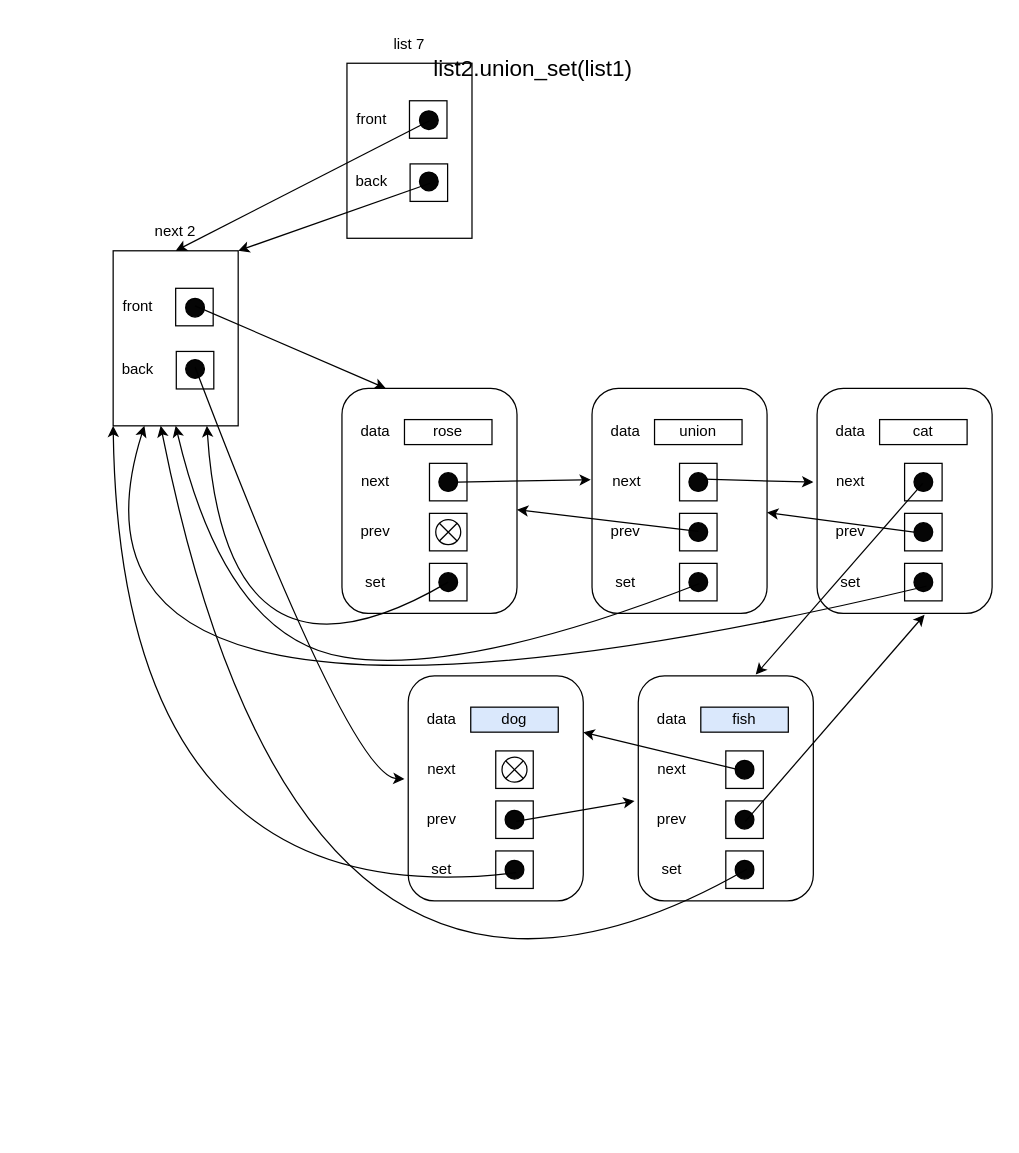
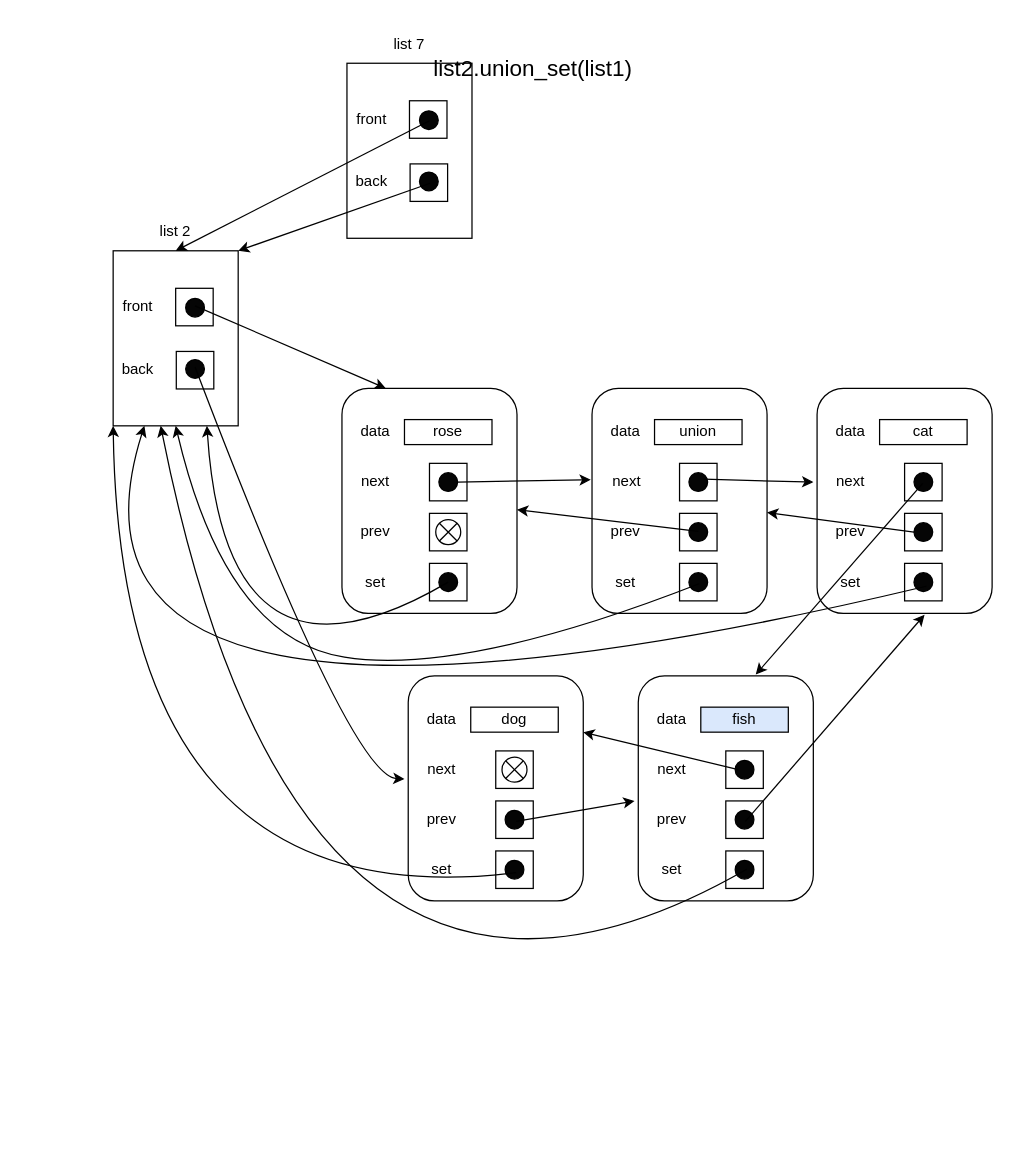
node "next 2": label "next 2" -> "list 2"
node "dog": fillcolor #dae8fc -> #ffffff
